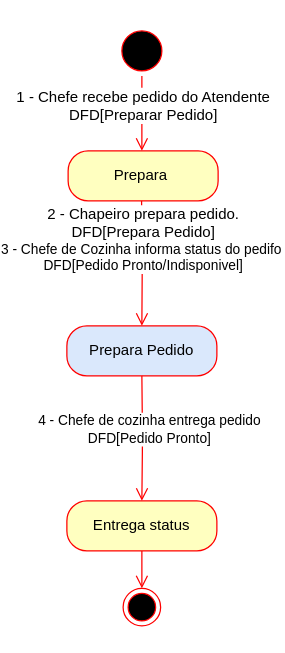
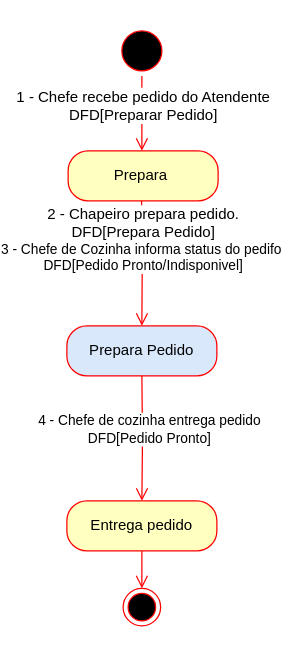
node "Entrega status": label "Entrega status" -> "Entrega pedido"
